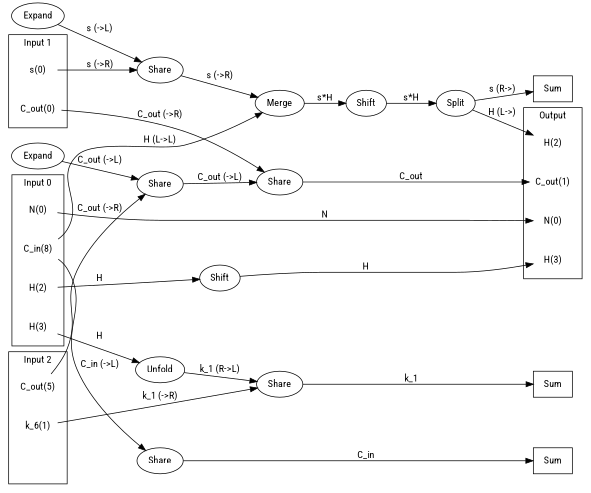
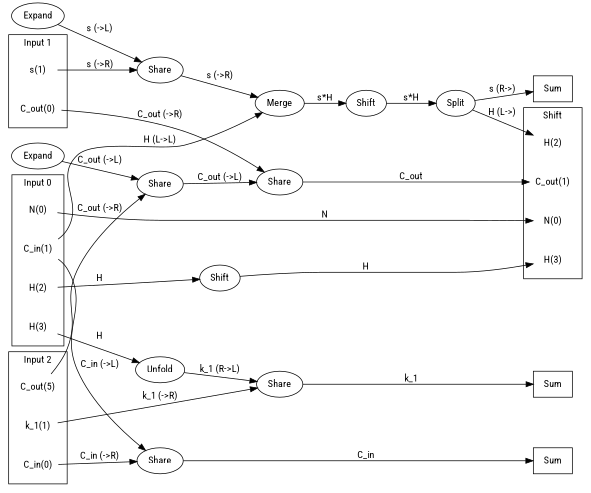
node "s(0)": label "s(0)" -> "s(1)"
cluster "Output": label "Output" -> "Shift"
node "C_in(8)": label "C_in(8)" -> "C_in(1)"
node "k_6(1)": label "k_6(1)" -> "k_1(1)"
node "C_in(0)": added
